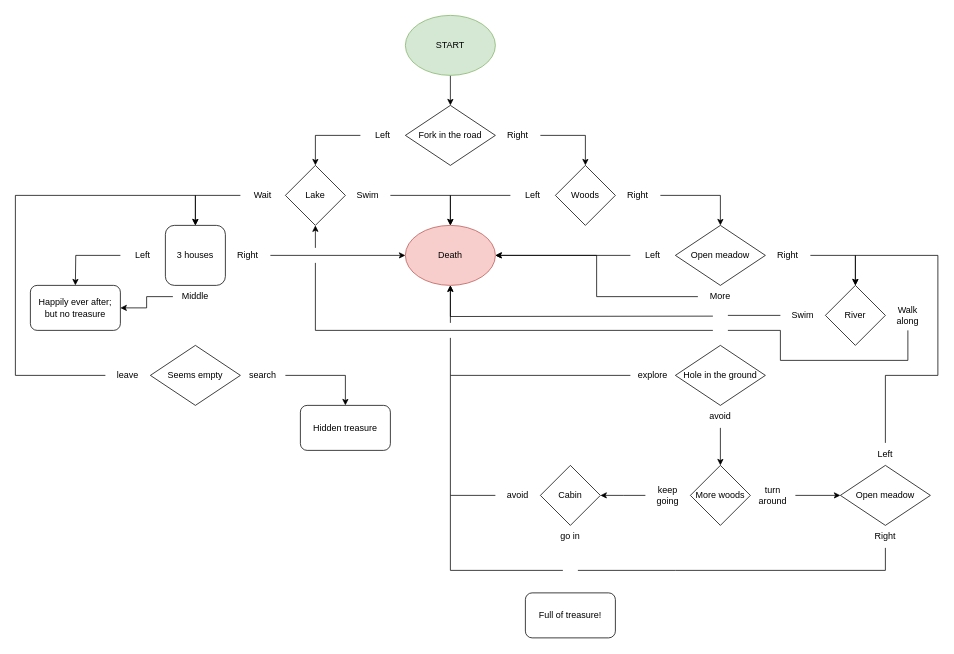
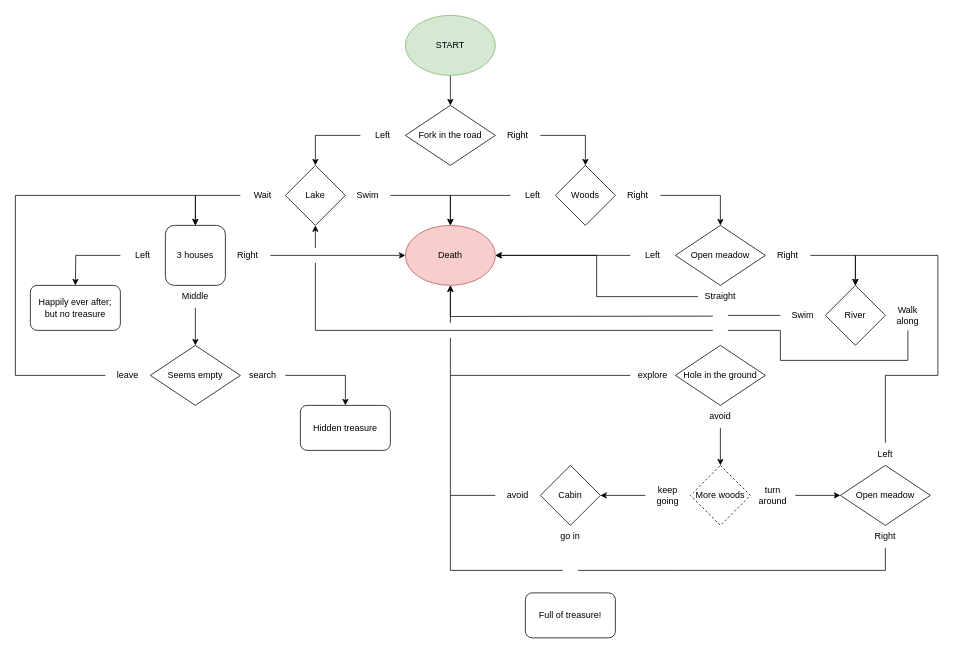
edge "Middle" -> "Happily ever after; but no treasure": now "Middle" -> "Seems empty"
node "More": label "More" -> "Straight"
node "More woods": style solid -> dashed
